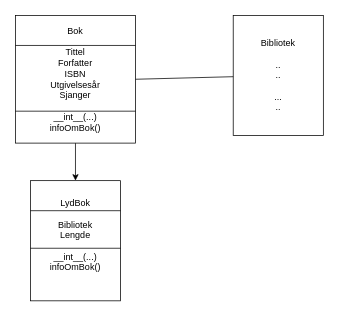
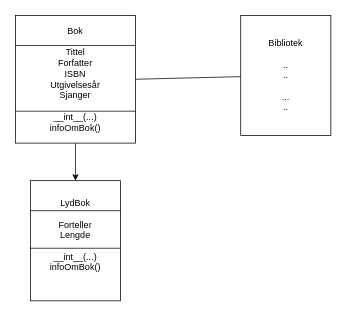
node "Bibliotek .. .. ... ..": moved (278, 75) -> (285, 75)
node "LydBok Bibliotek Lengde __int__(...) infoOmBok()": label "LydBok Bibliotek Lengde __int__(...) infoOmBok()" -> "LydBok Forteller Lengde __int__(...) infoOmBok()"
